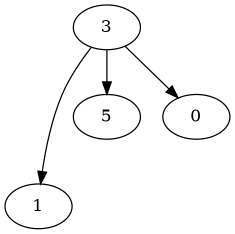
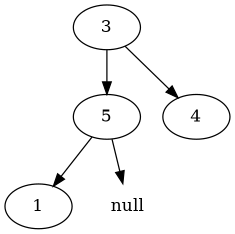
edge "3" -> "1": now "5" -> "1"
node "0": label "0" -> "4"
node "null": added
